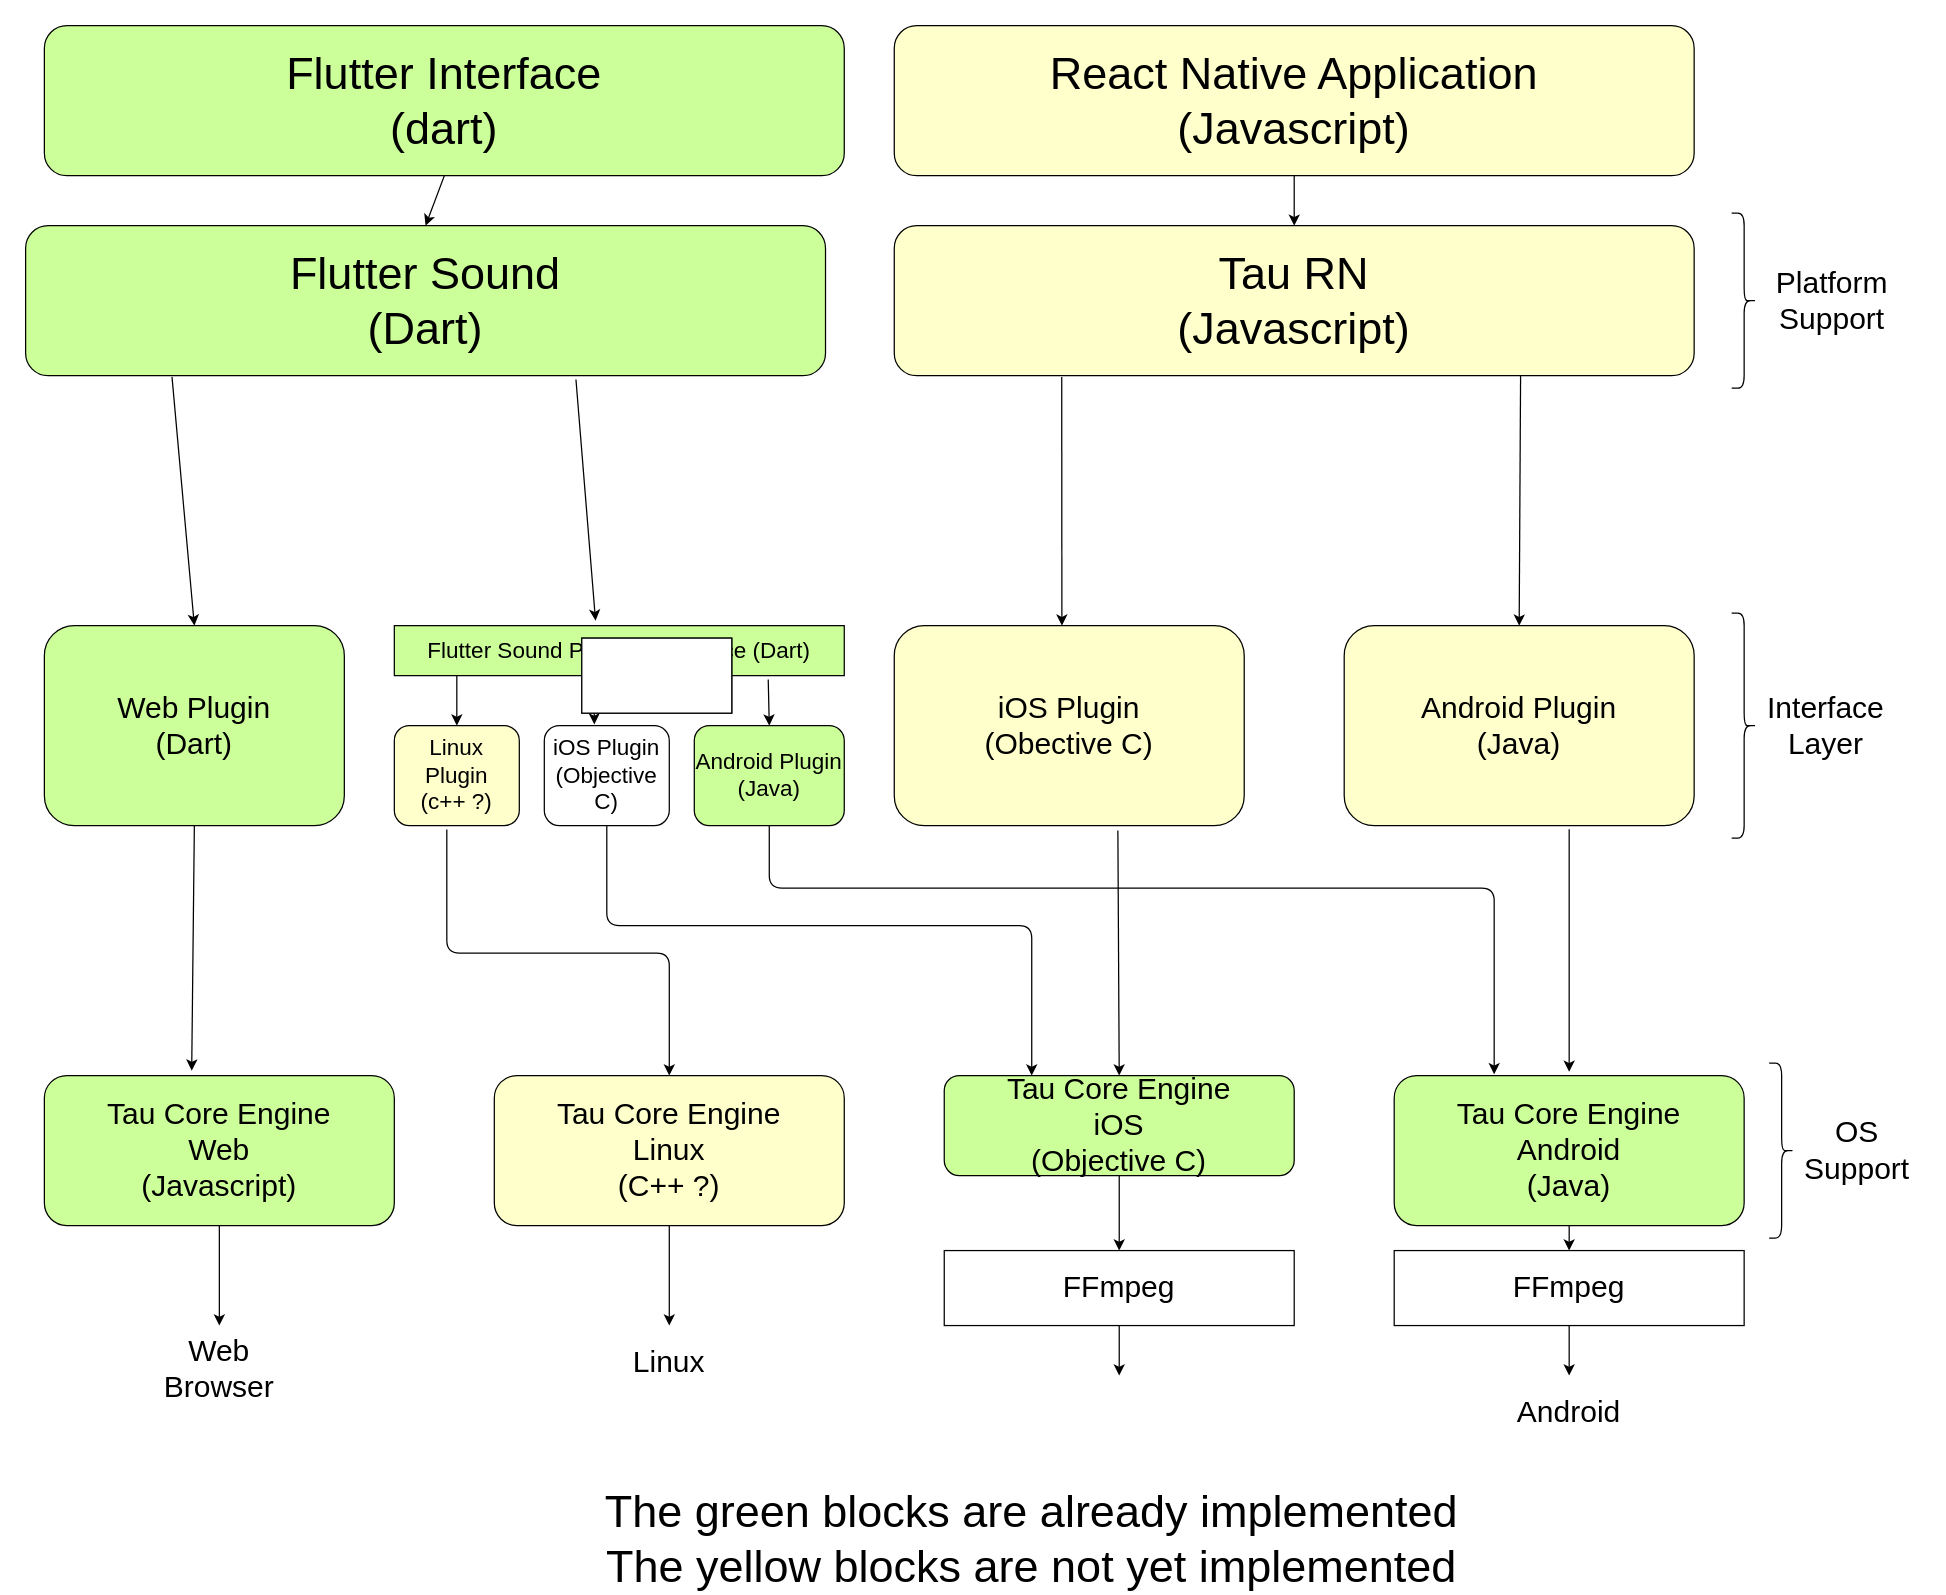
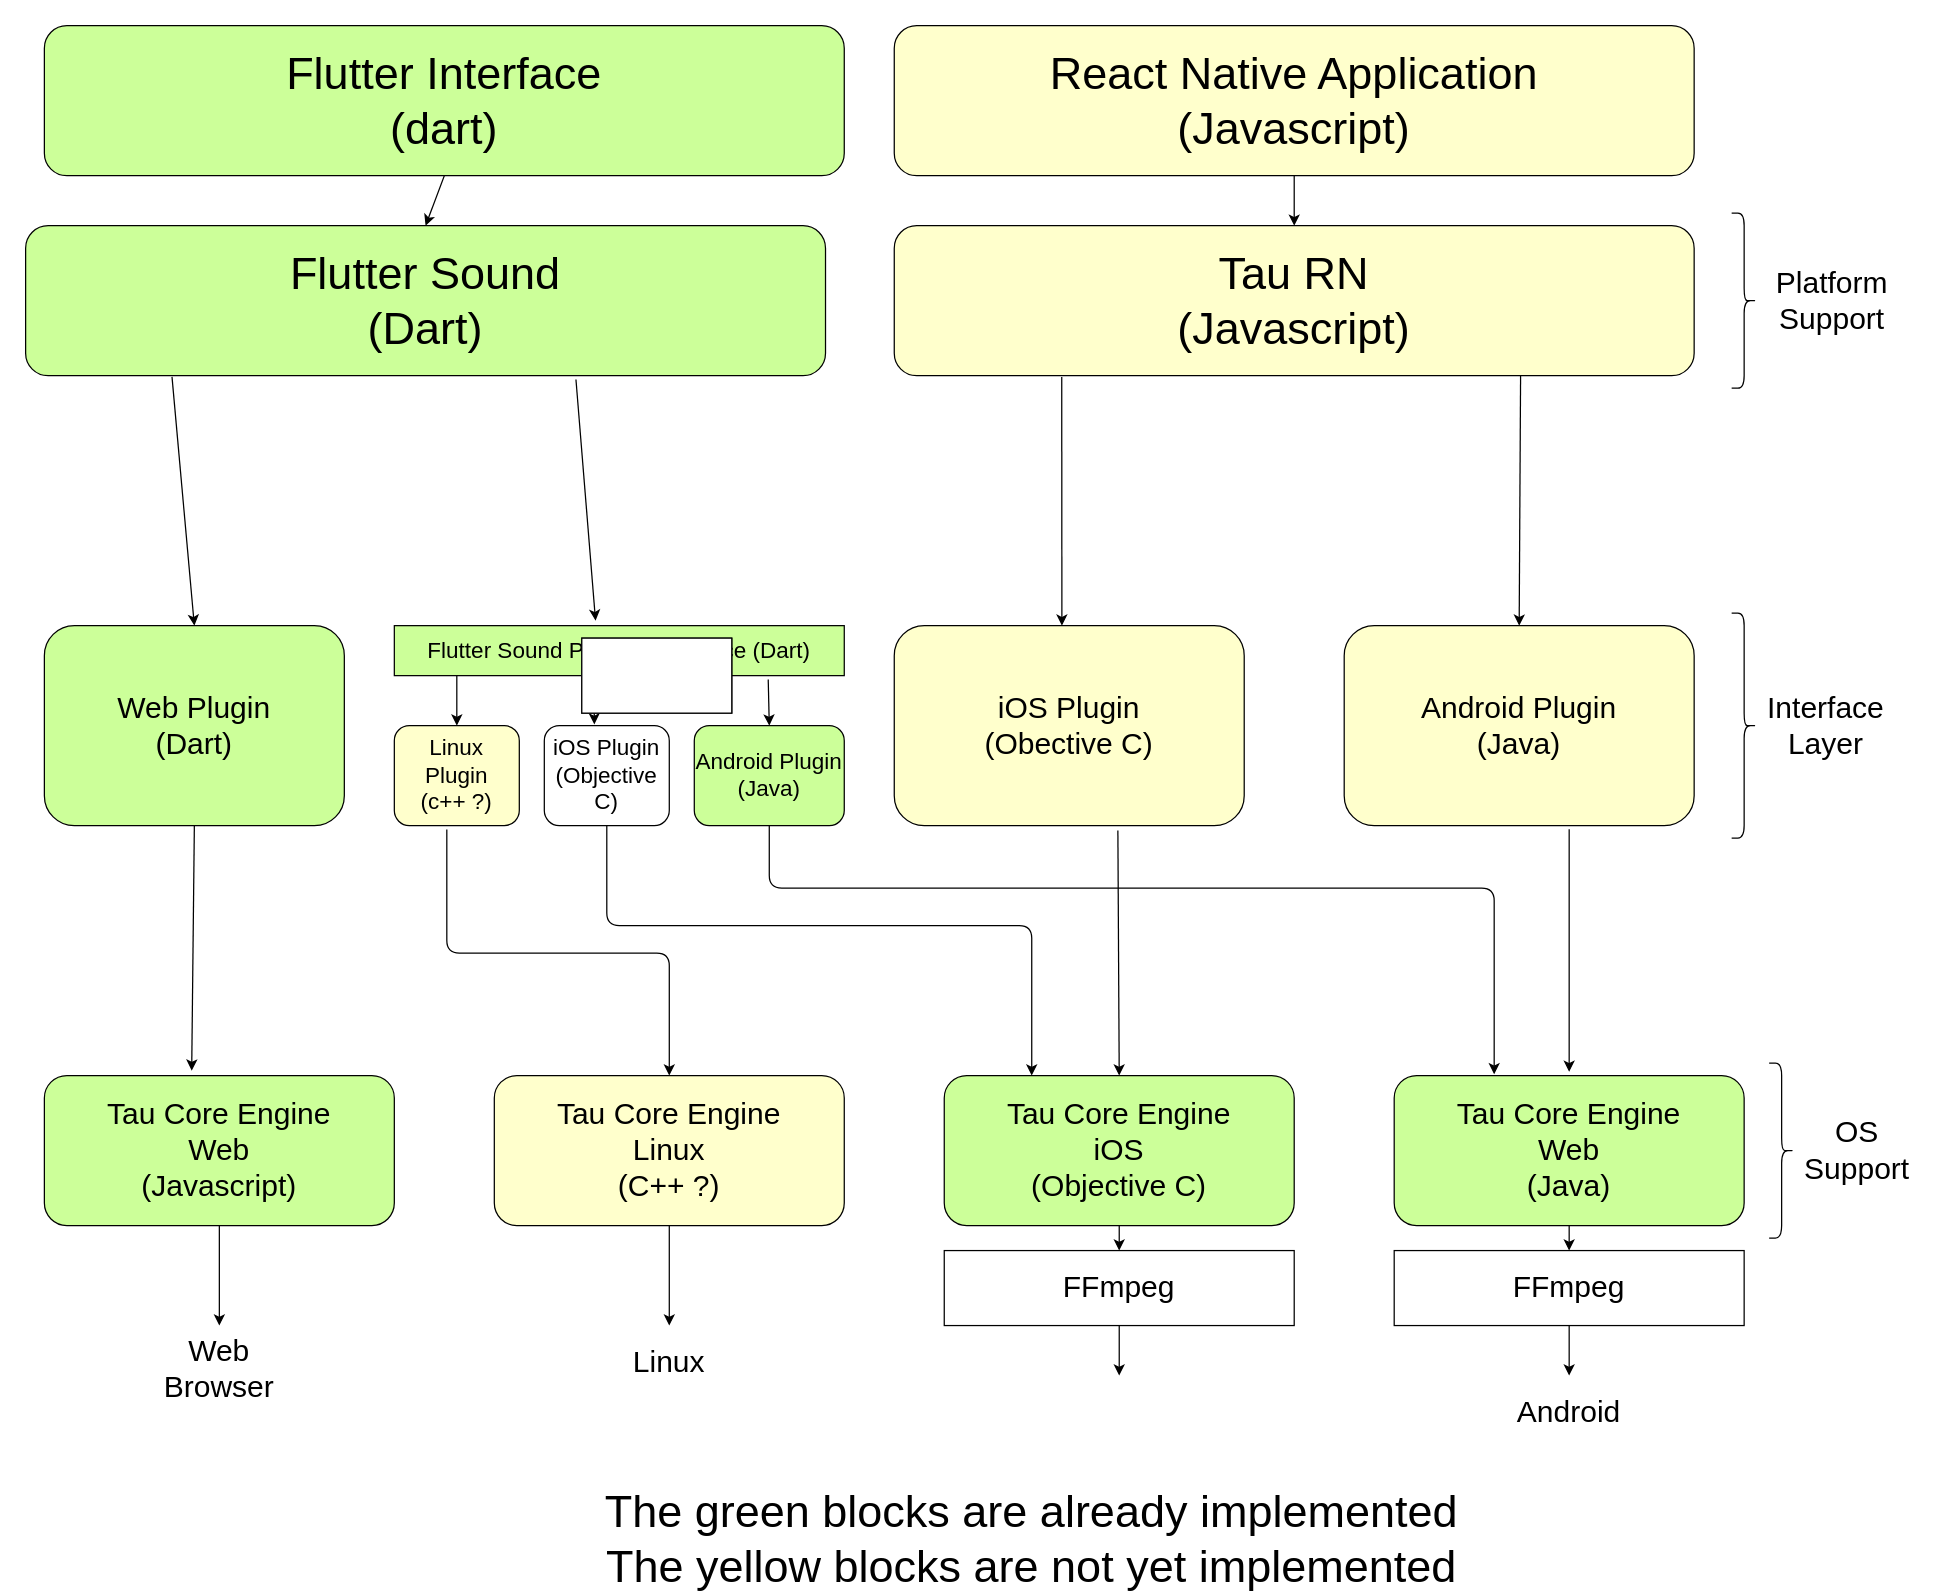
node "Tau Core Engine iOS (Objective C)": size 350x100 -> 350x150
node "Tau Core Engine Android (Java)": label "Tau Core Engine Android (Java)" -> "Tau Core Engine Web (Java)"
